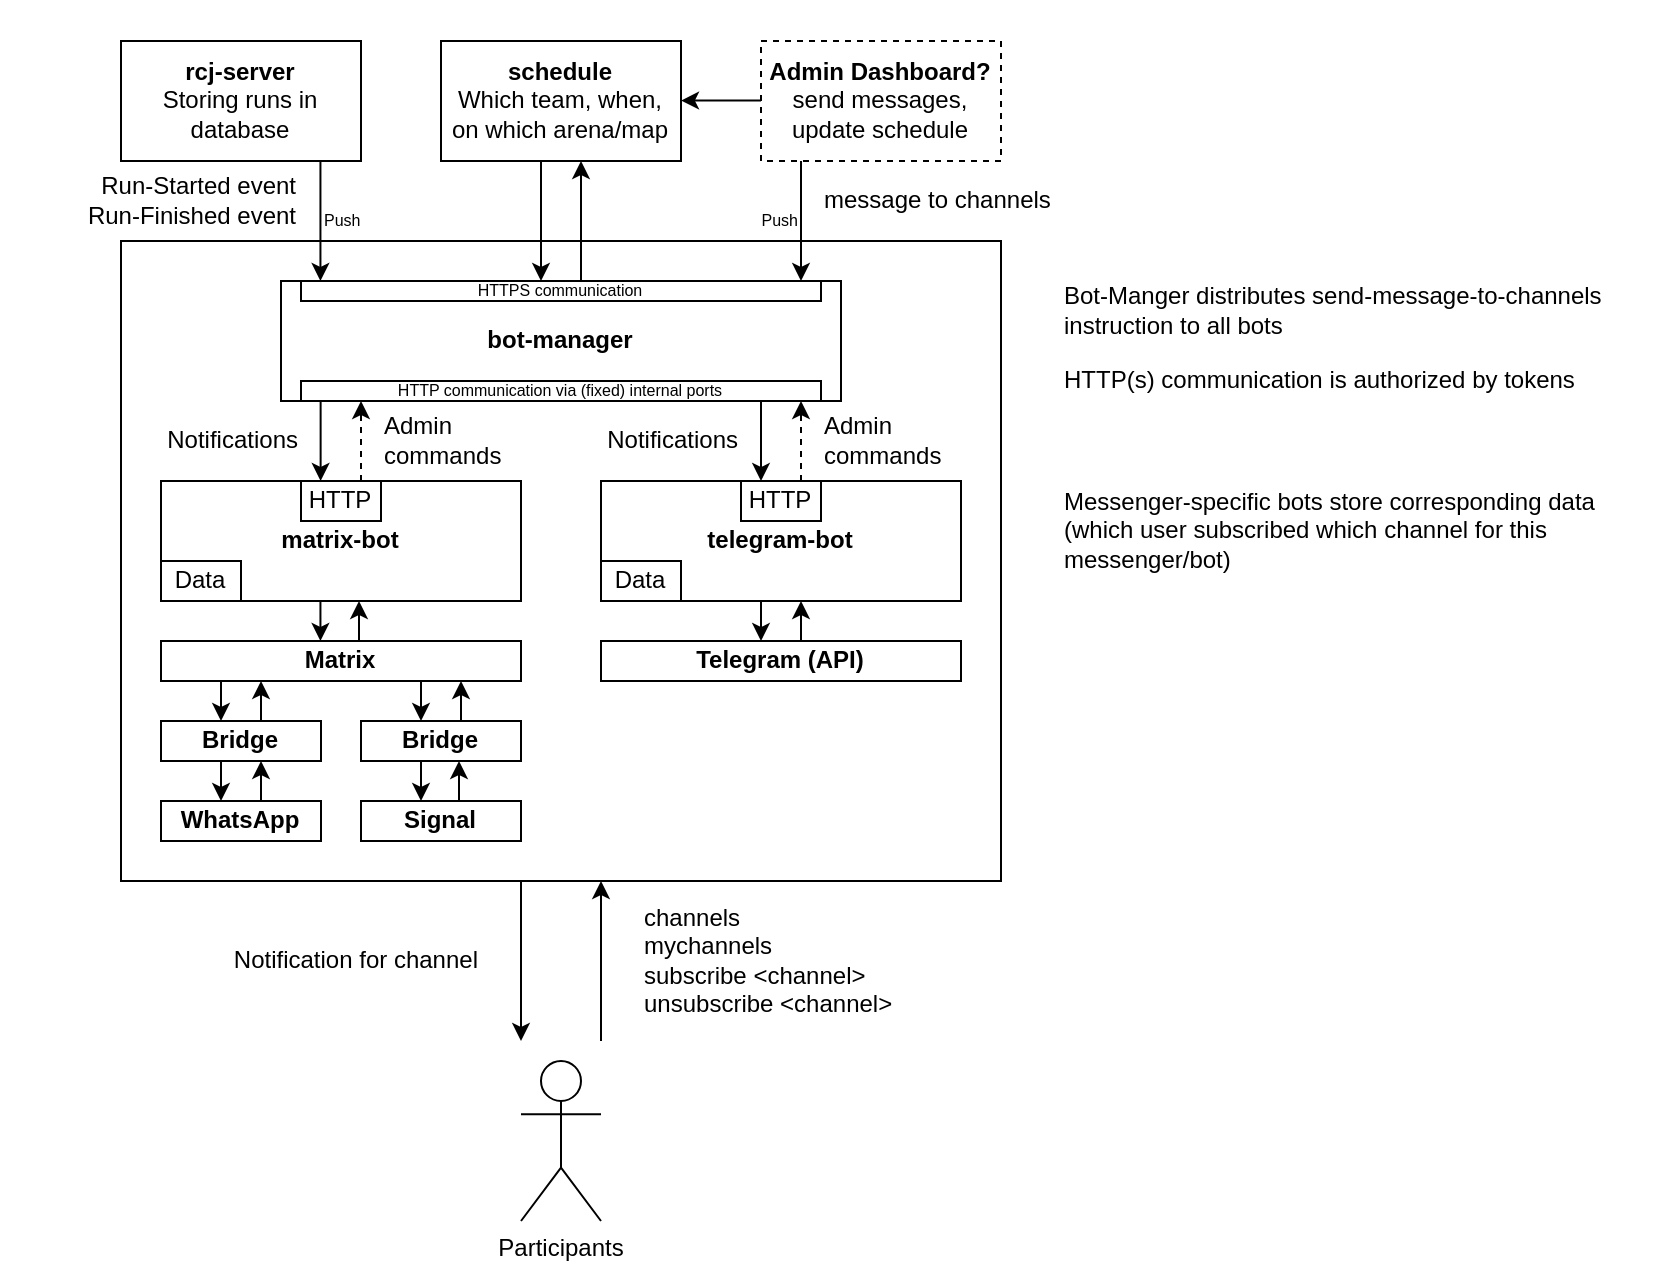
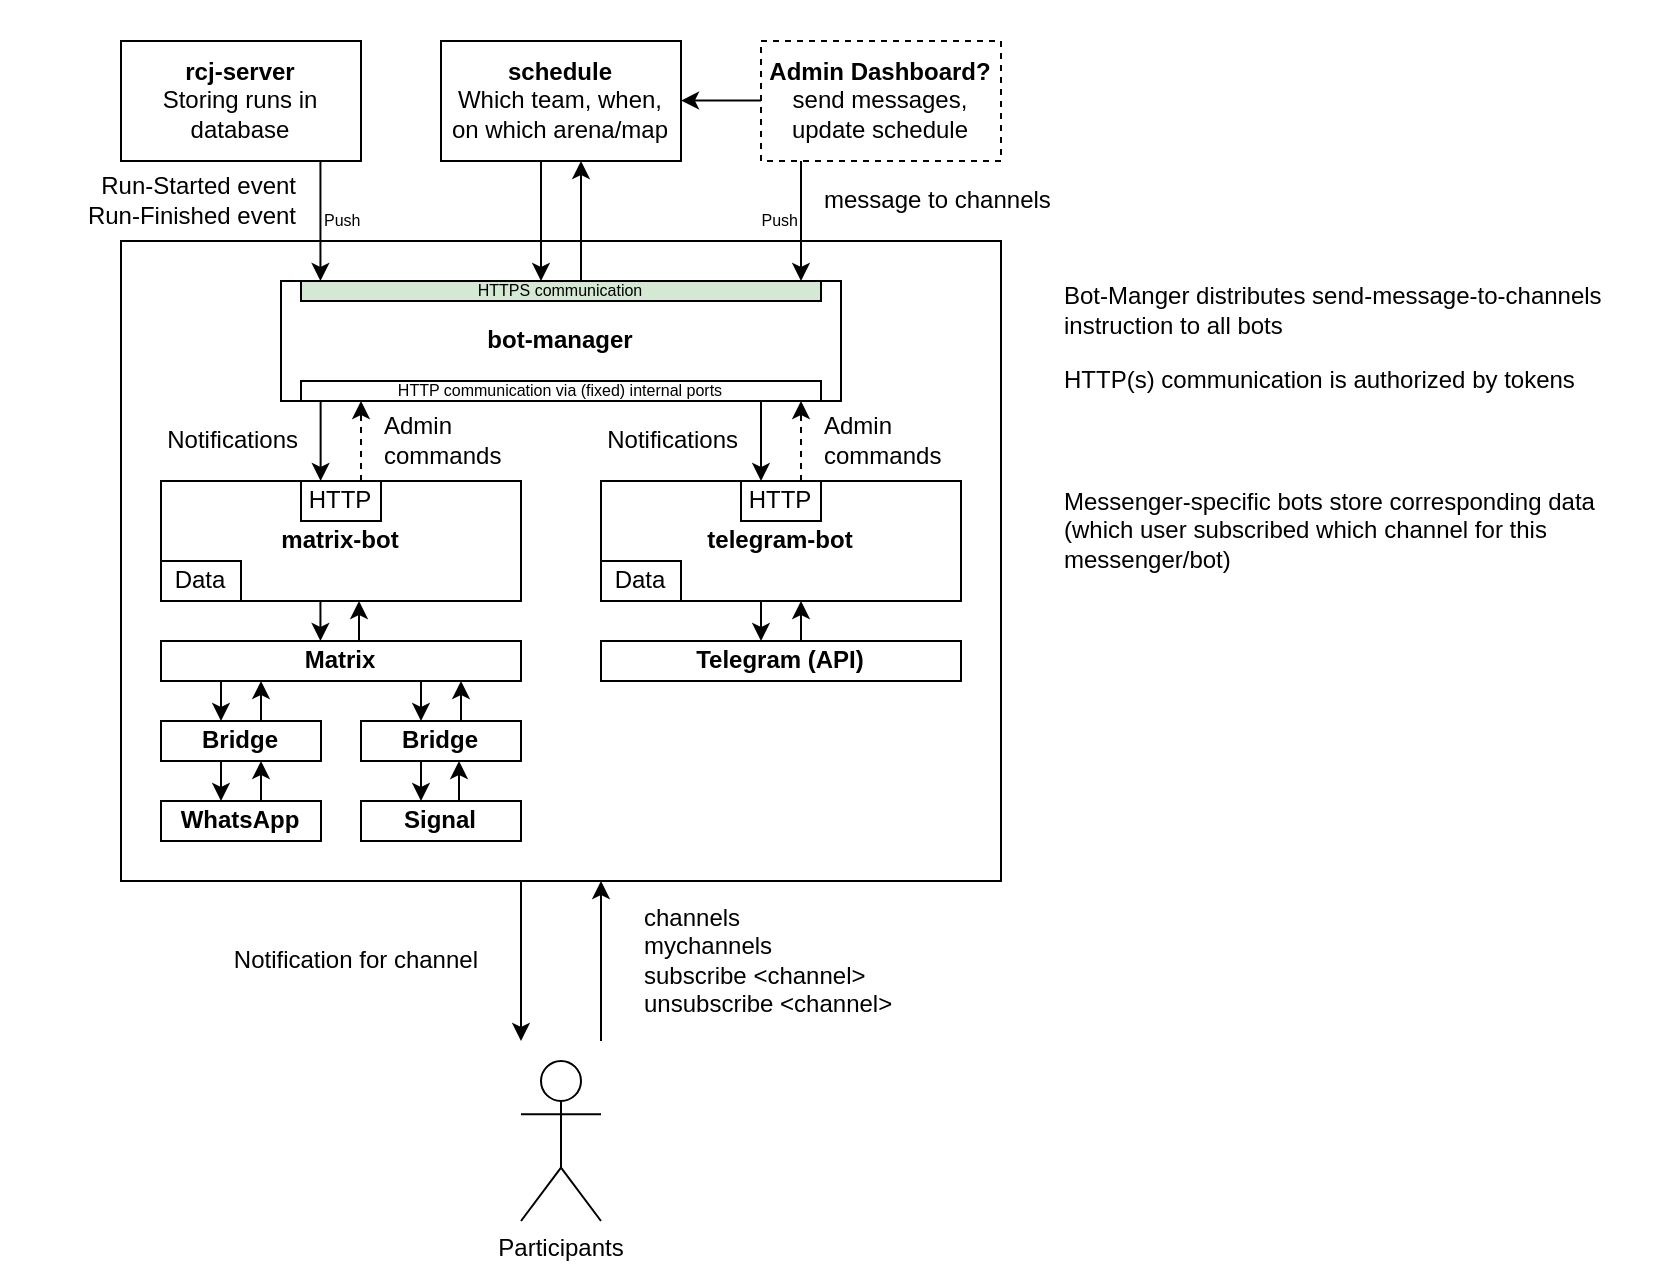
node "HTTPS communication": fillcolor #ffffff -> #d5e8d4
